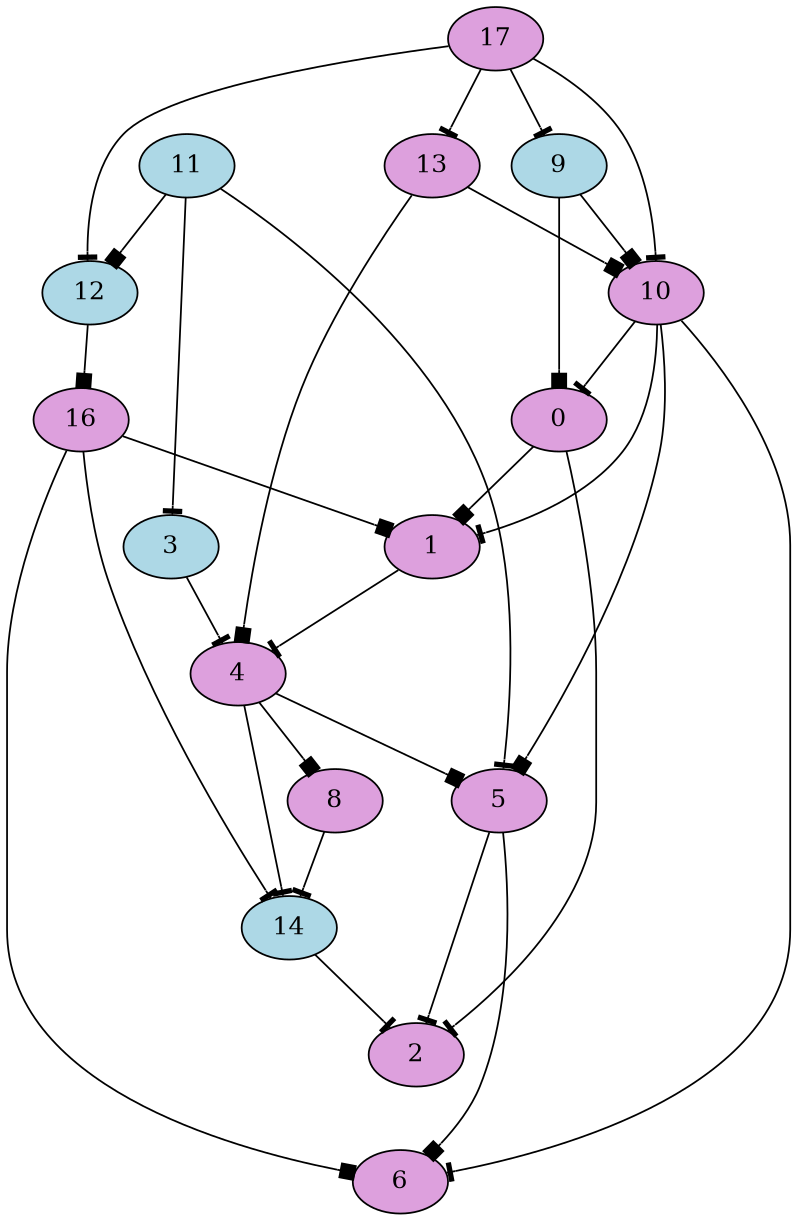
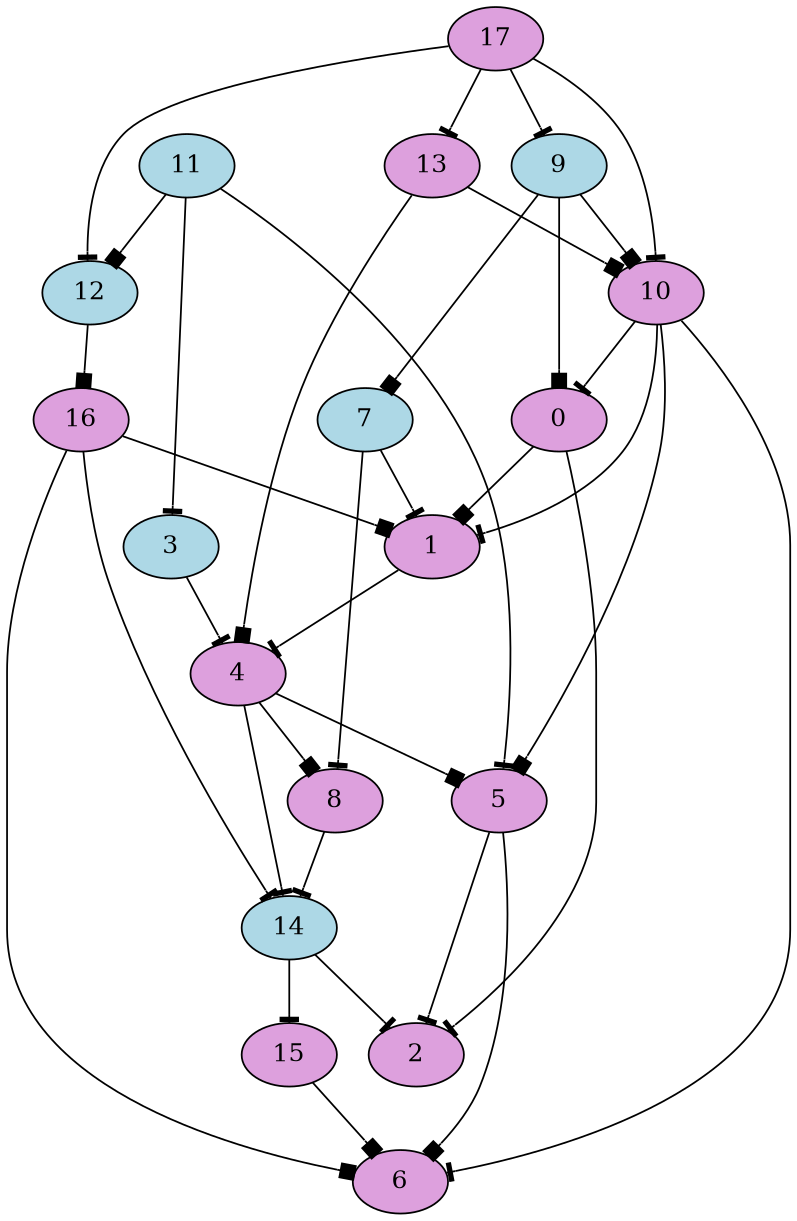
node "7": added
node "15": added
